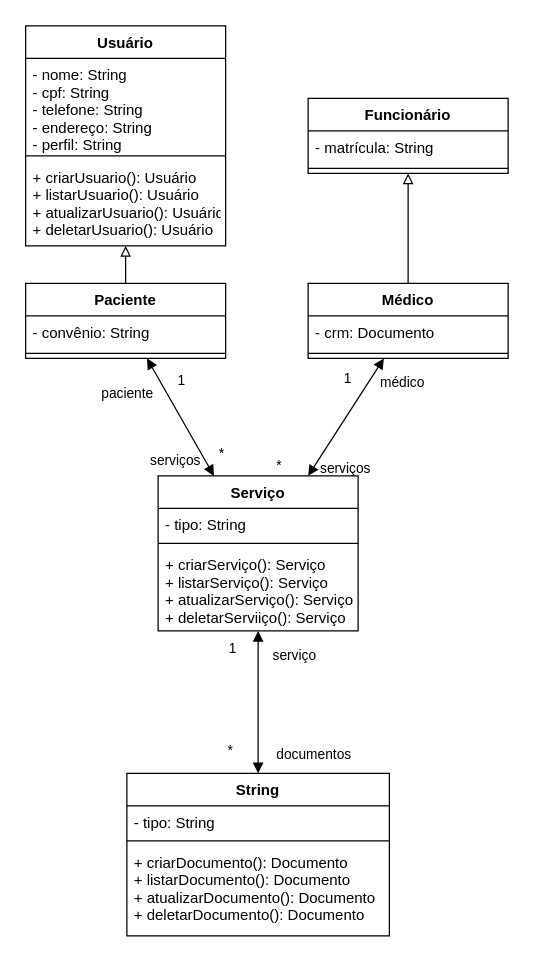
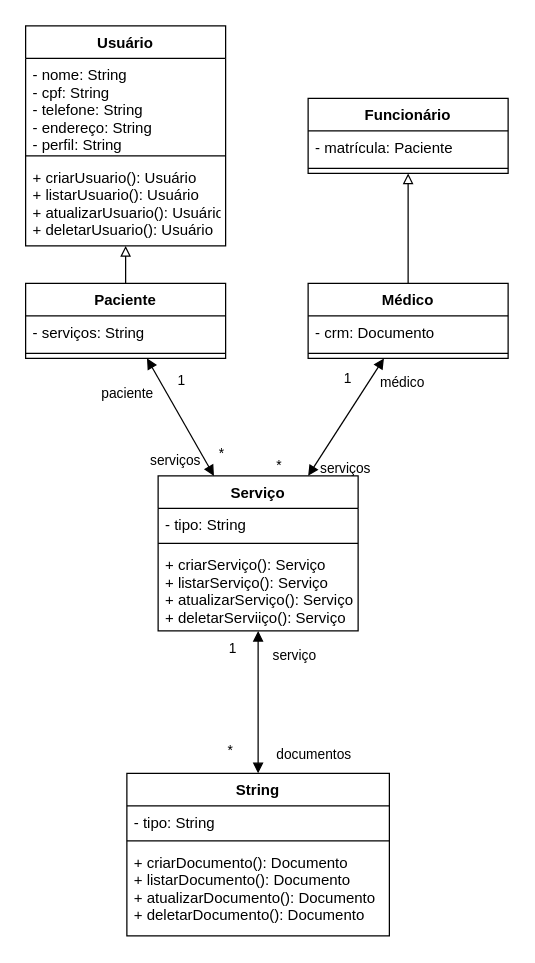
node "- matrícula: String": label "- matrícula: String" -> "- matrícula: Paciente"
node "- convênio: String": label "- convênio: String" -> "- serviços: String"
